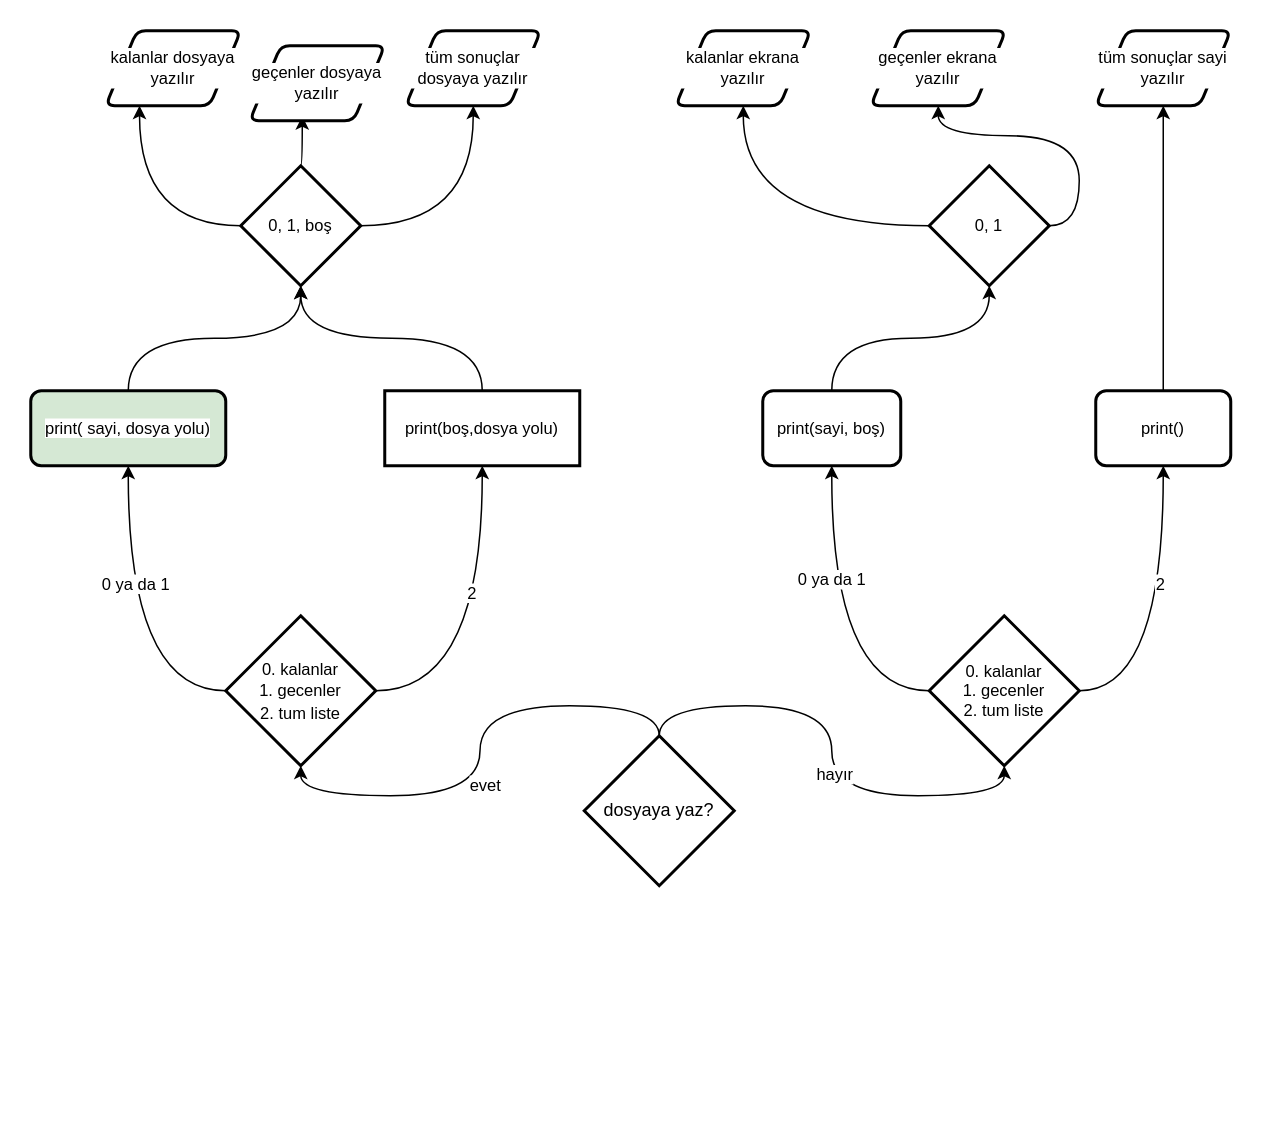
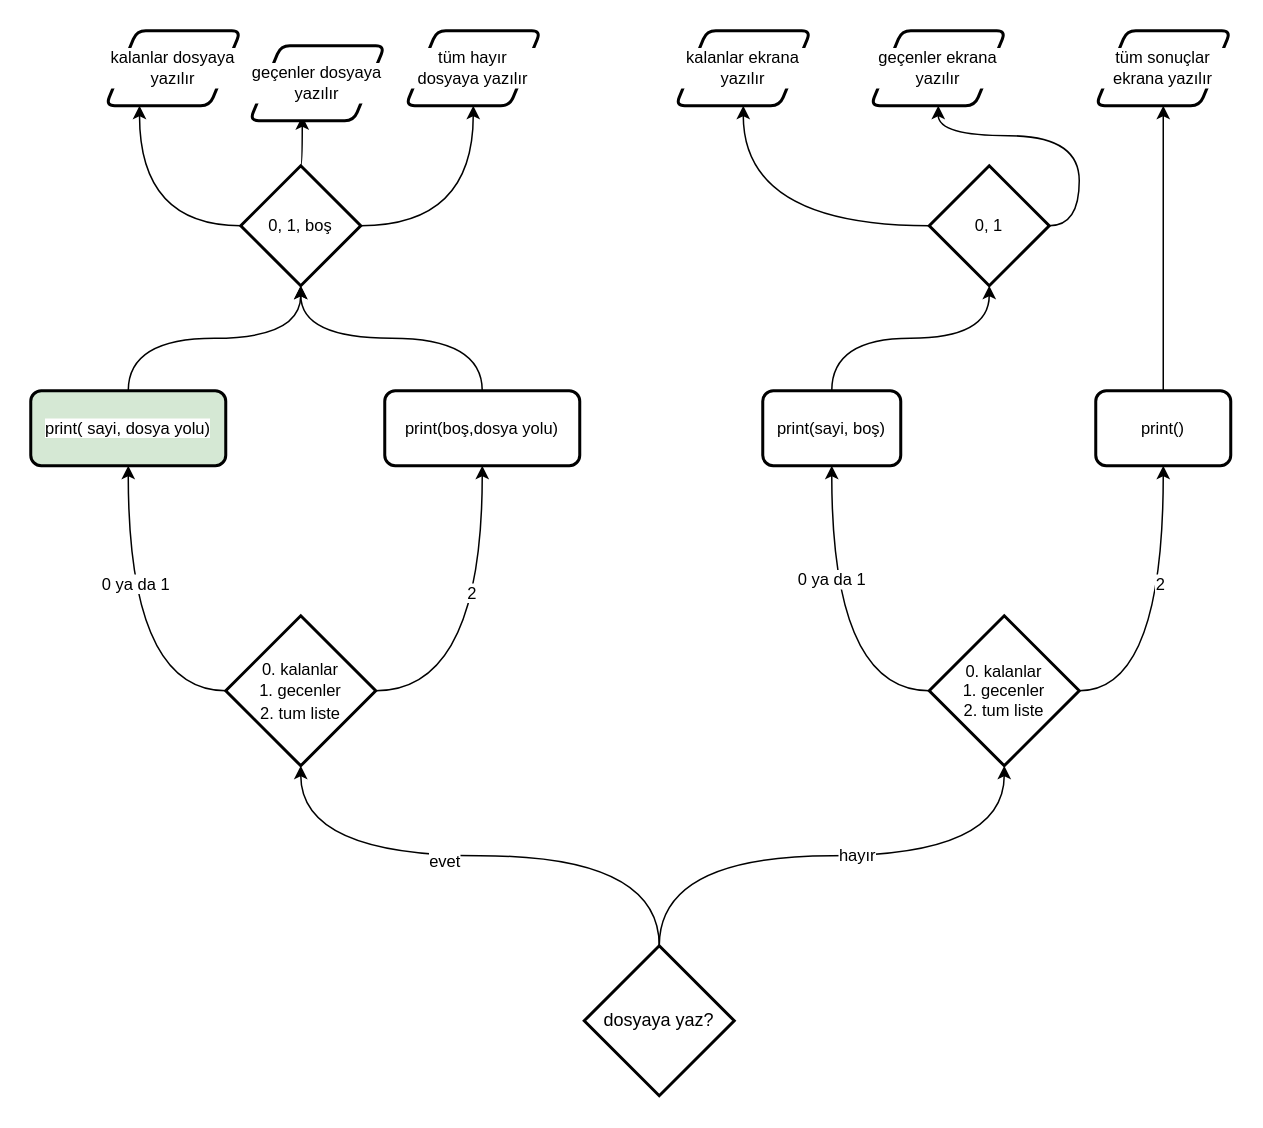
node "tüm sonuçlar dosyaya yazılır": label "tüm sonuçlar dosyaya yazılır" -> "tüm hayır dosyaya yazılır"
node "tüm sonuçlar sayi yazılır": label "tüm sonuçlar sayi yazılır" -> "tüm sonuçlar ekrana yazılır"
node "print(boş,dosya yolu)": shape rectangle -> rounded rectangle
node "dosyaya yaz?": moved (659, 811) -> (659, 1021)
